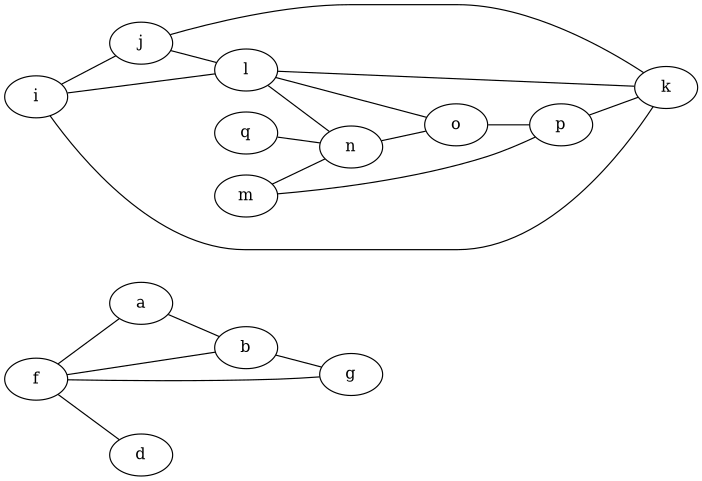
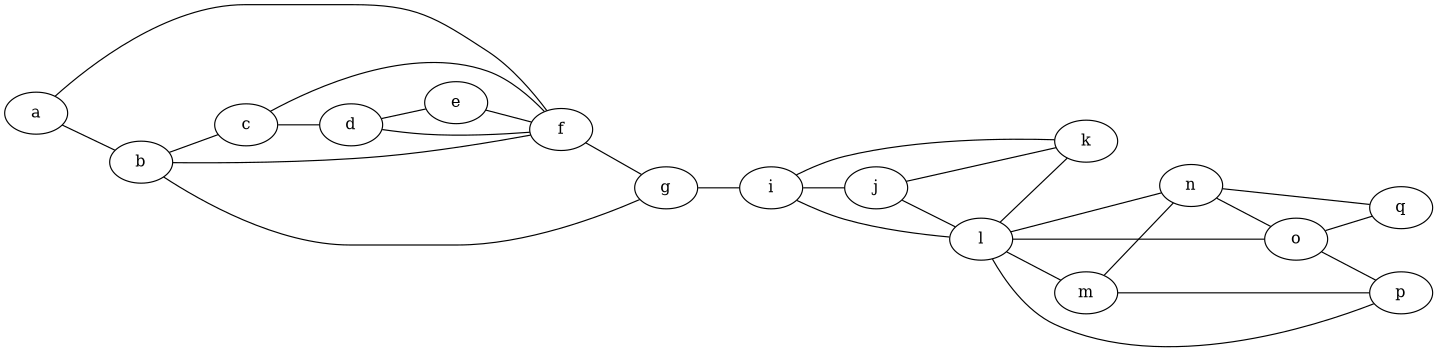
node "e": added
edge "k" -- "p": now "l" -- "p"
node "c": added
edge "g" -- "i": added
edge "q" -- "o": added
edge "l" -- "m": added
